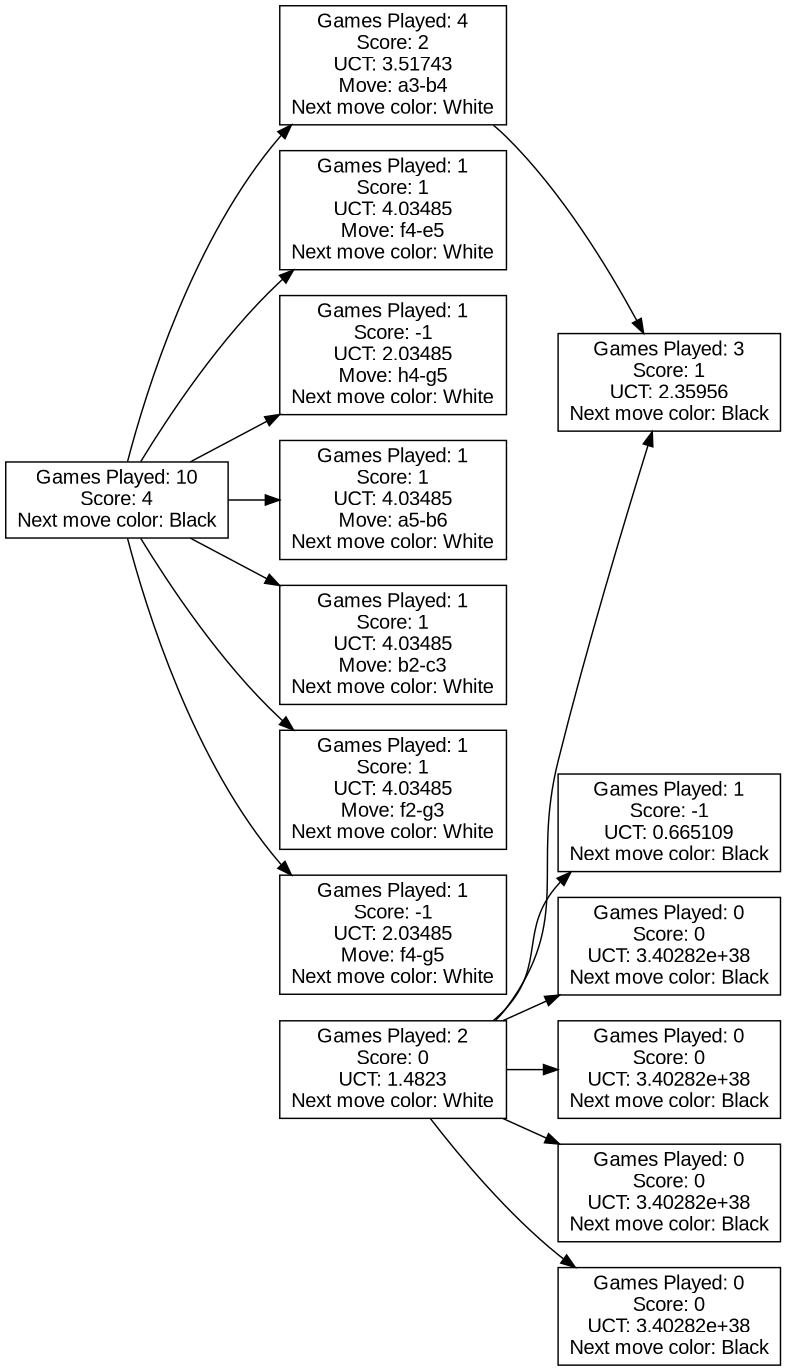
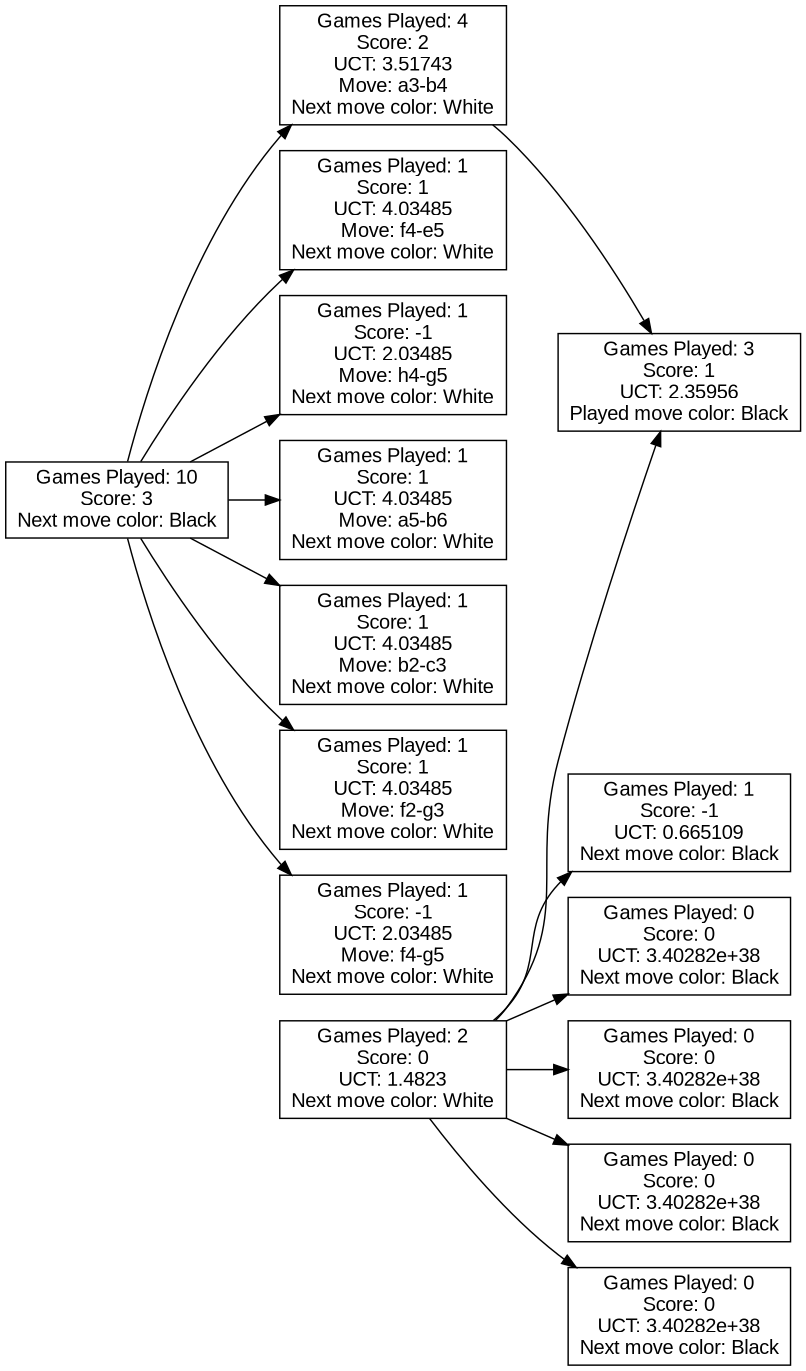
node "Games Played: 3 Score: 1 UCT: 2.35956 Next move color: Black": label "Games Played: 3 Score: 1 UCT: 2.35956 Next move color: Black" -> "Games Played: 3 Score: 1 UCT: 2.35956 Played move color: Black"
node "Games Played: 10 Score: 4 Next move color: Black": label "Games Played: 10 Score: 4 Next move color: Black" -> "Games Played: 10 Score: 3 Next move color: Black"
